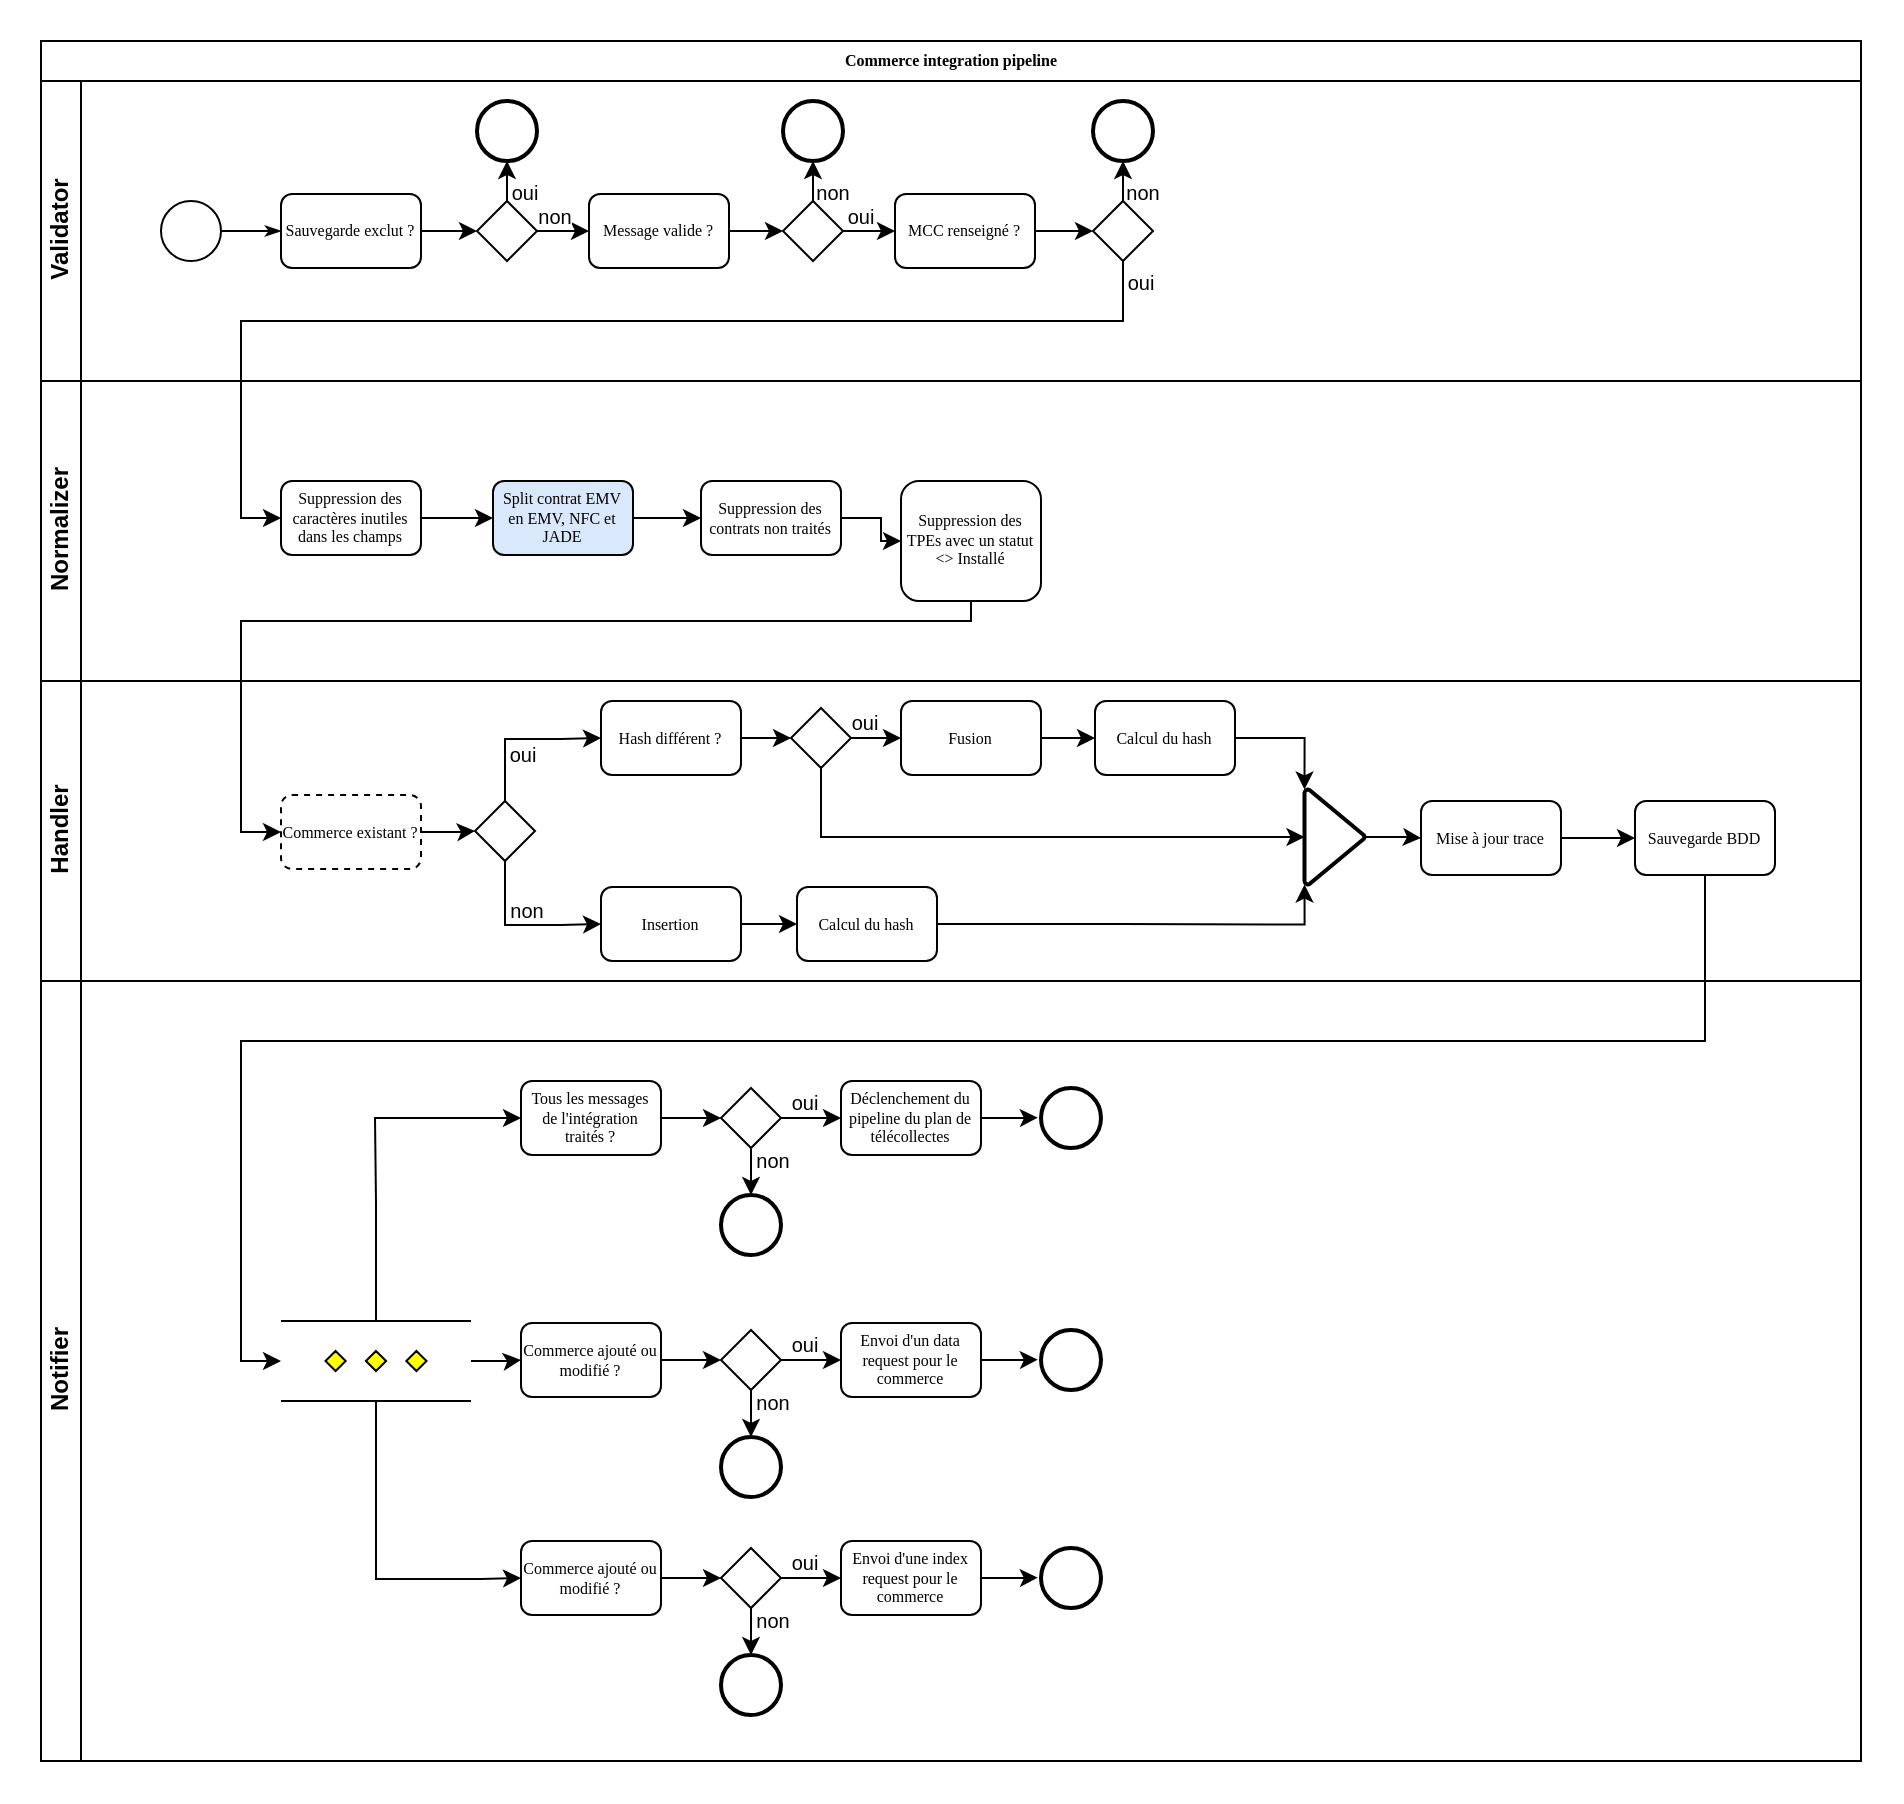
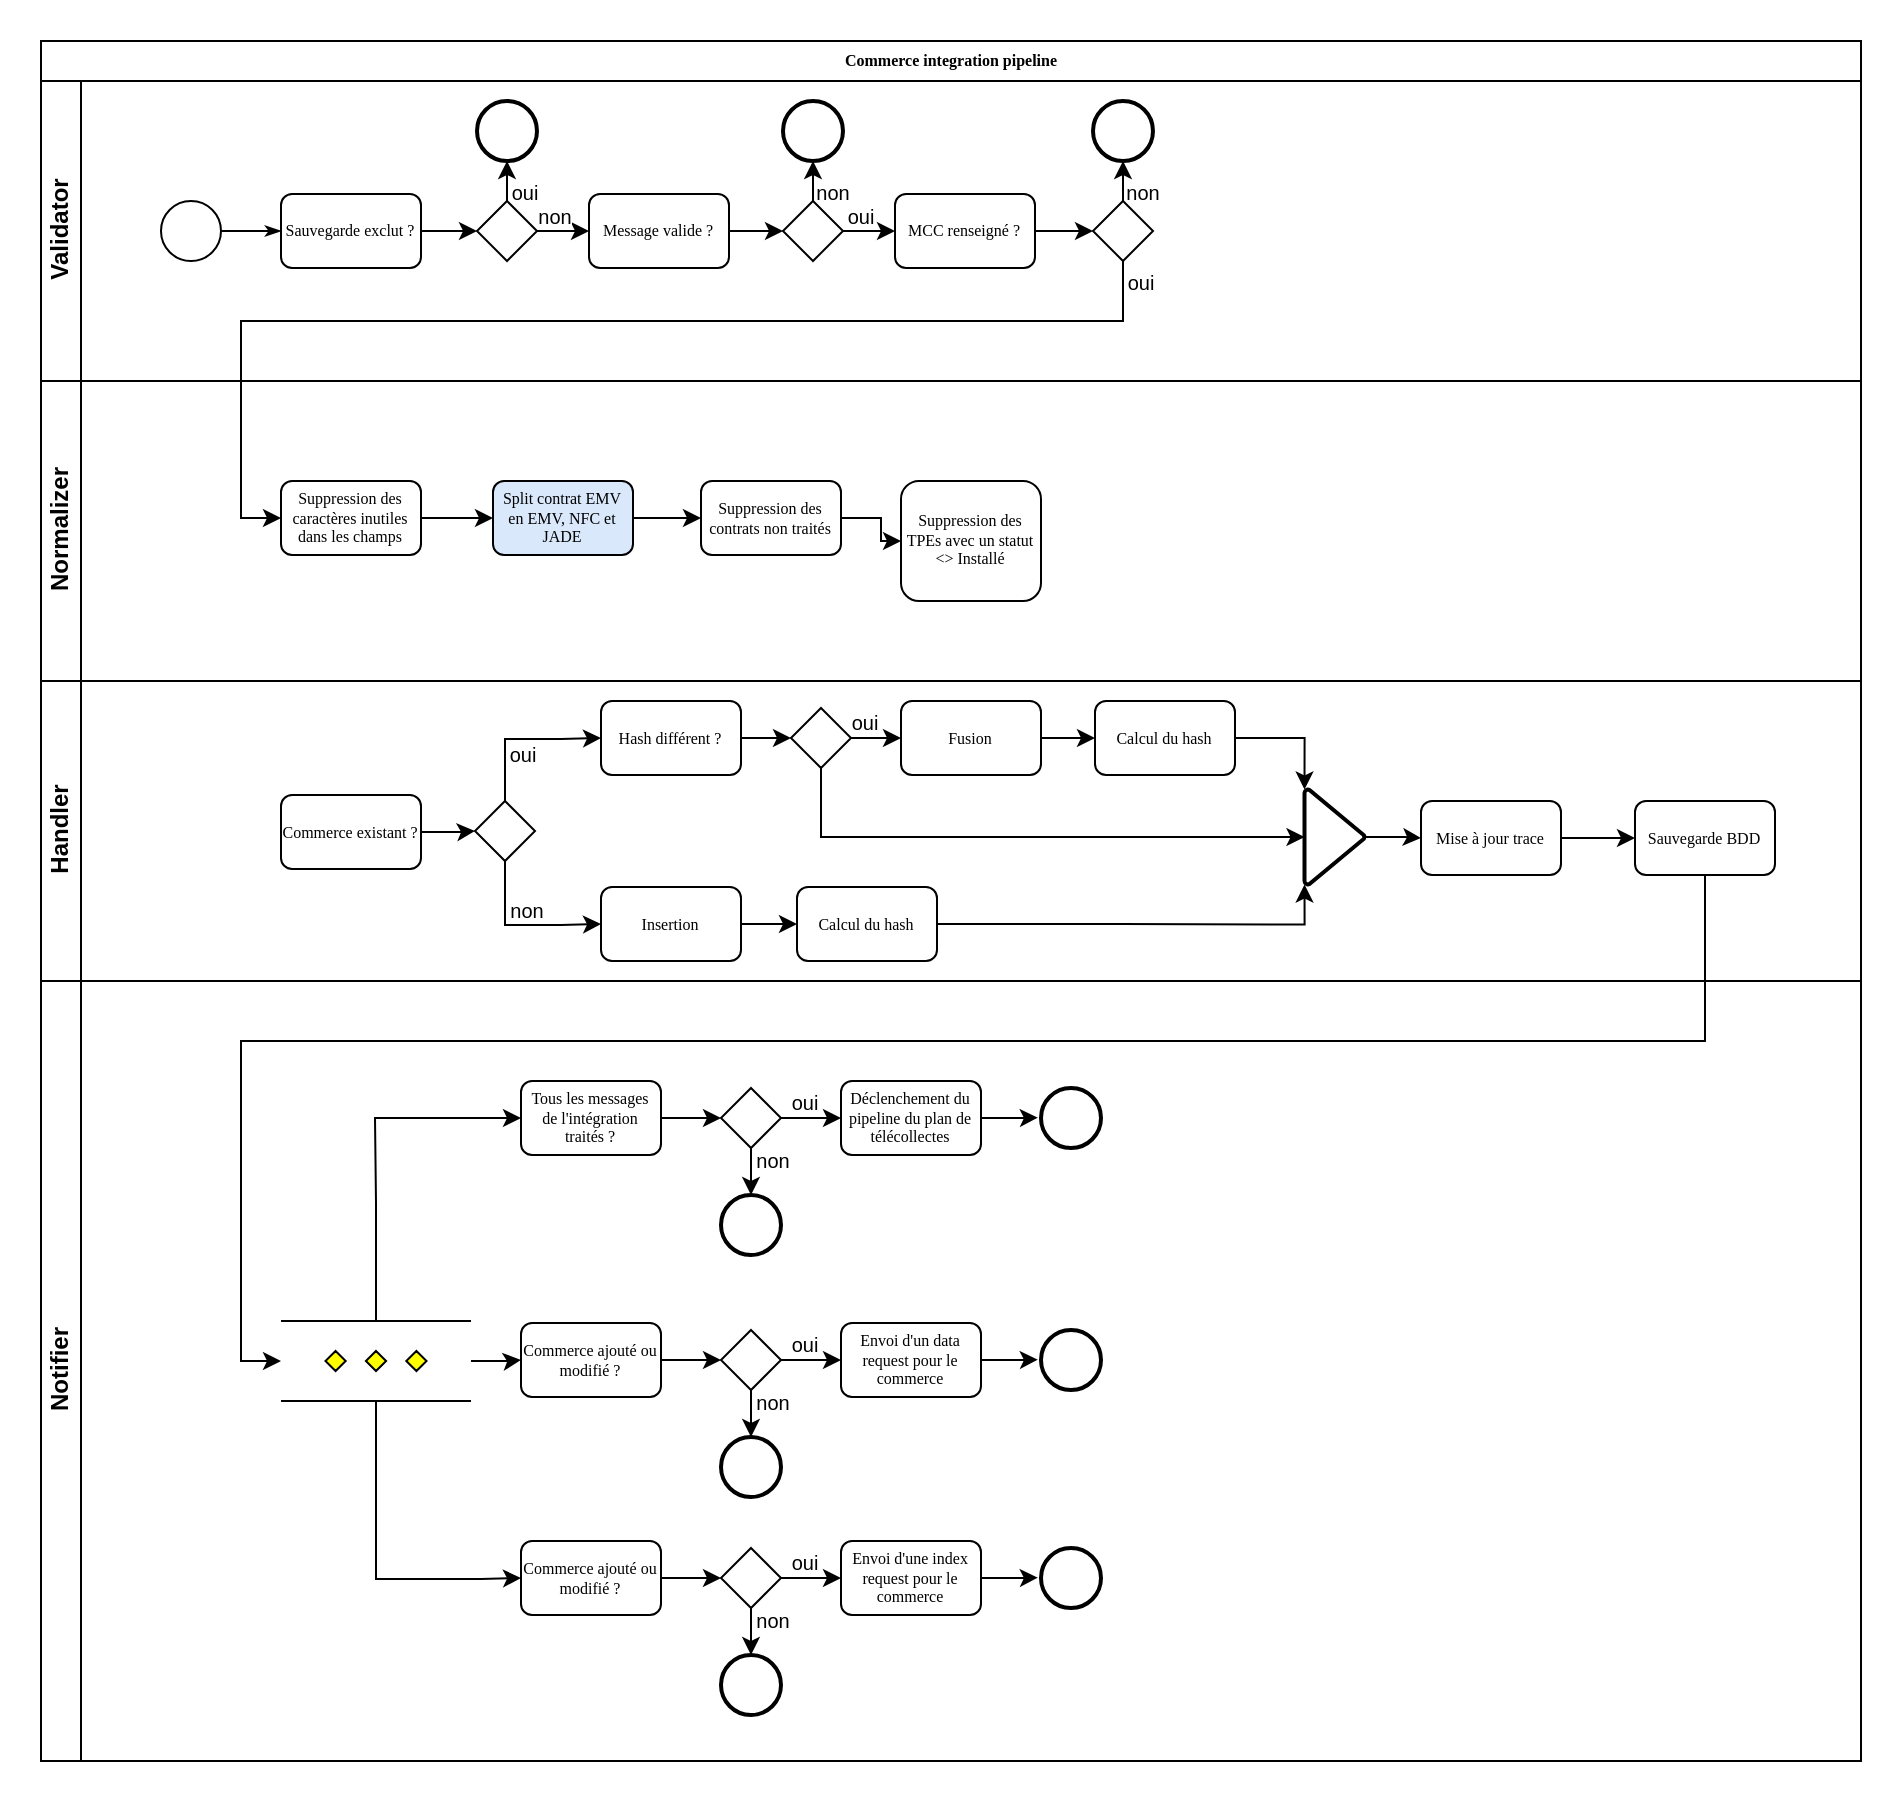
edge "Suppression des TPEs avec un statut <> Installé" -> "Commerce existant ?": removed
node "Commerce existant ?": style dashed -> solid
